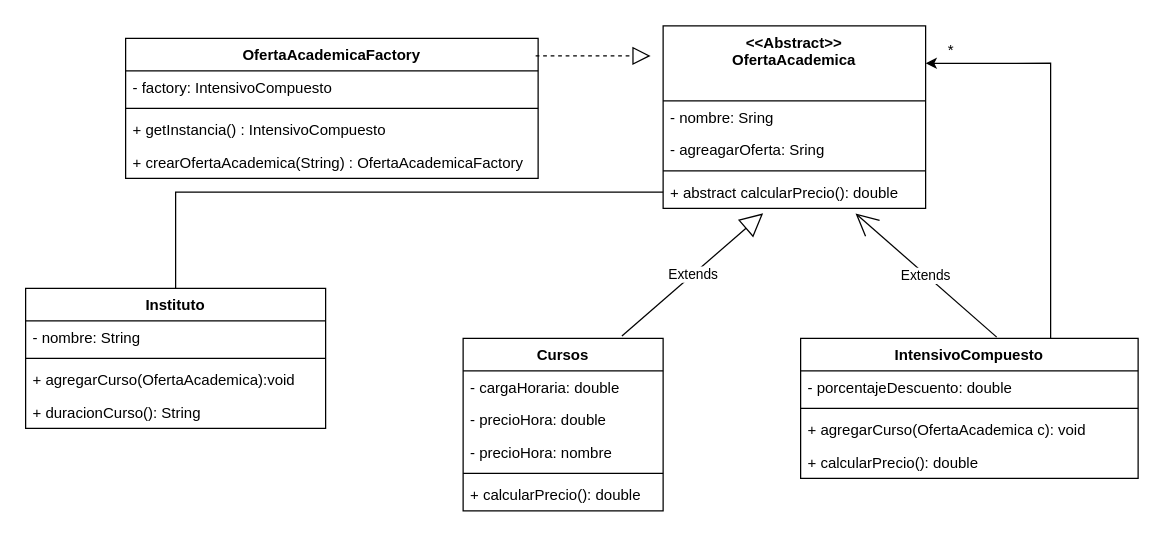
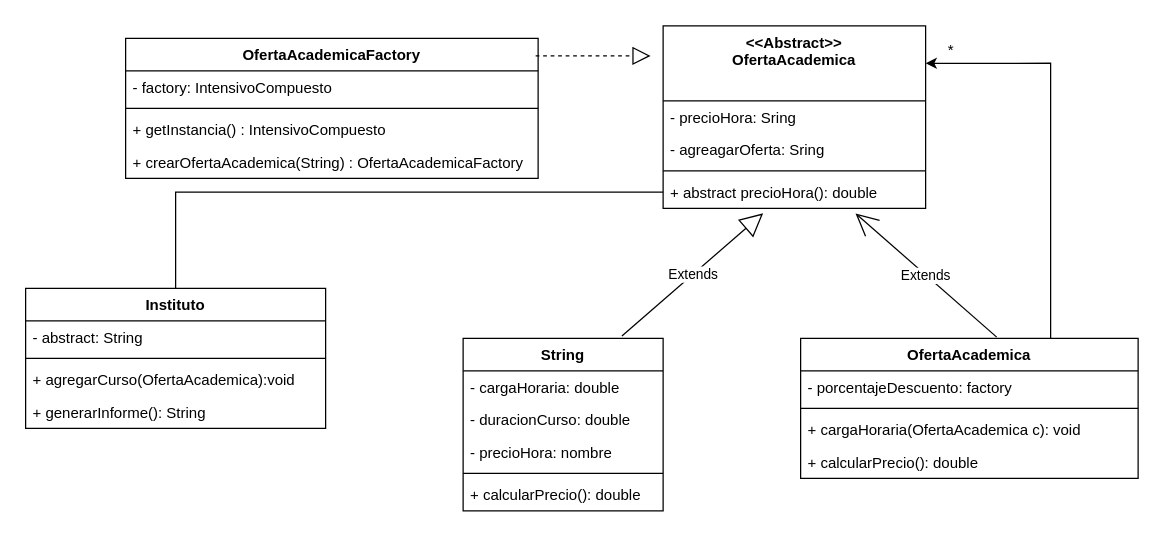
node "- nombre: Sring": label "- nombre: Sring" -> "- precioHora: Sring"
node "+ abstract calcularPrecio(): double": label "+ abstract calcularPrecio(): double" -> "+ abstract precioHora(): double"
node "- nombre: String": label "- nombre: String" -> "- abstract: String"
node "Cursos": label "Cursos" -> "String"
node "IntensivoCompuesto": label "IntensivoCompuesto" -> "OfertaAcademica"
node "- porcentajeDescuento: double": label "- porcentajeDescuento: double" -> "- porcentajeDescuento: factory"
node "+ duracionCurso(): String": label "+ duracionCurso(): String" -> "+ generarInforme(): String"
node "- precioHora: double": label "- precioHora: double" -> "- duracionCurso: double"
node "+ agregarCurso(OfertaAcademica c): void": label "+ agregarCurso(OfertaAcademica c): void" -> "+ cargaHoraria(OfertaAcademica c): void"
